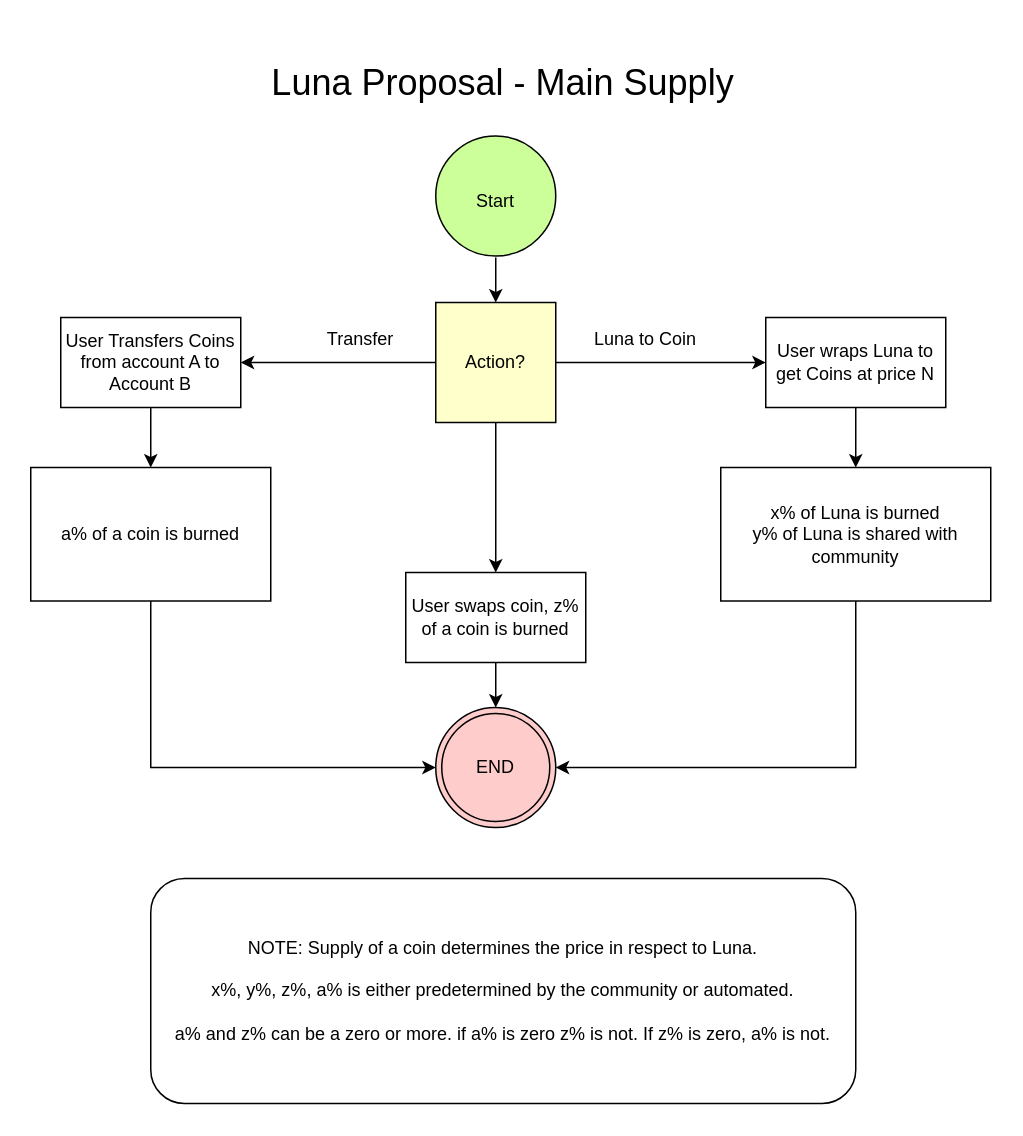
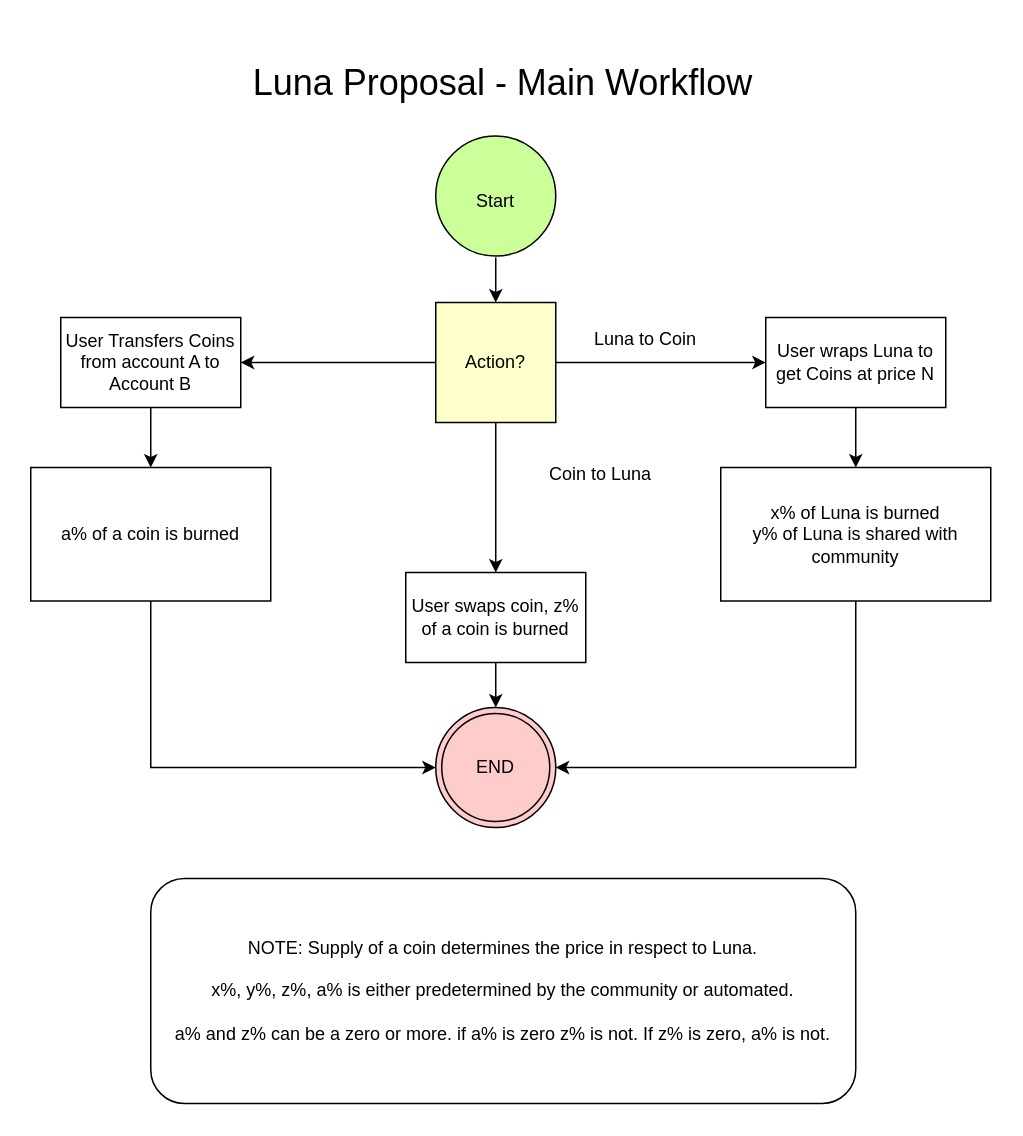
node "Luna Proposal - Main Supply": label "Luna Proposal - Main Supply" -> "Luna Proposal - Main Workflow"
node "Transfer": removed
node "Coin to Luna": added
